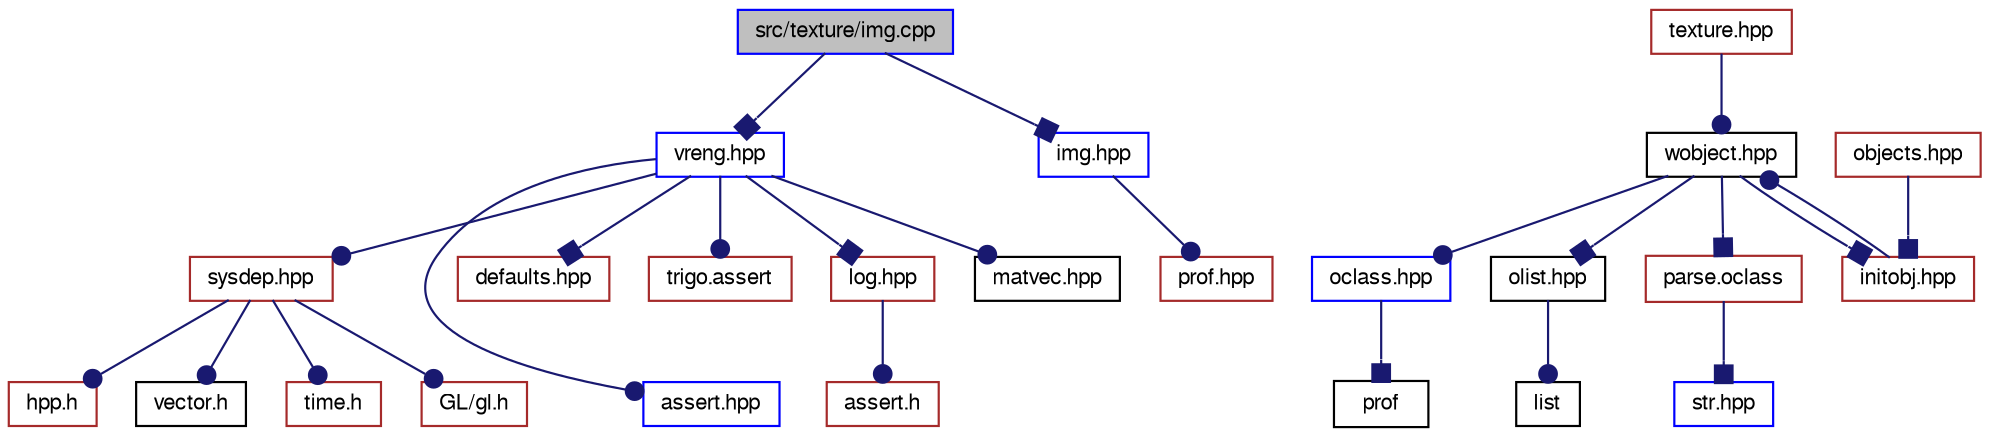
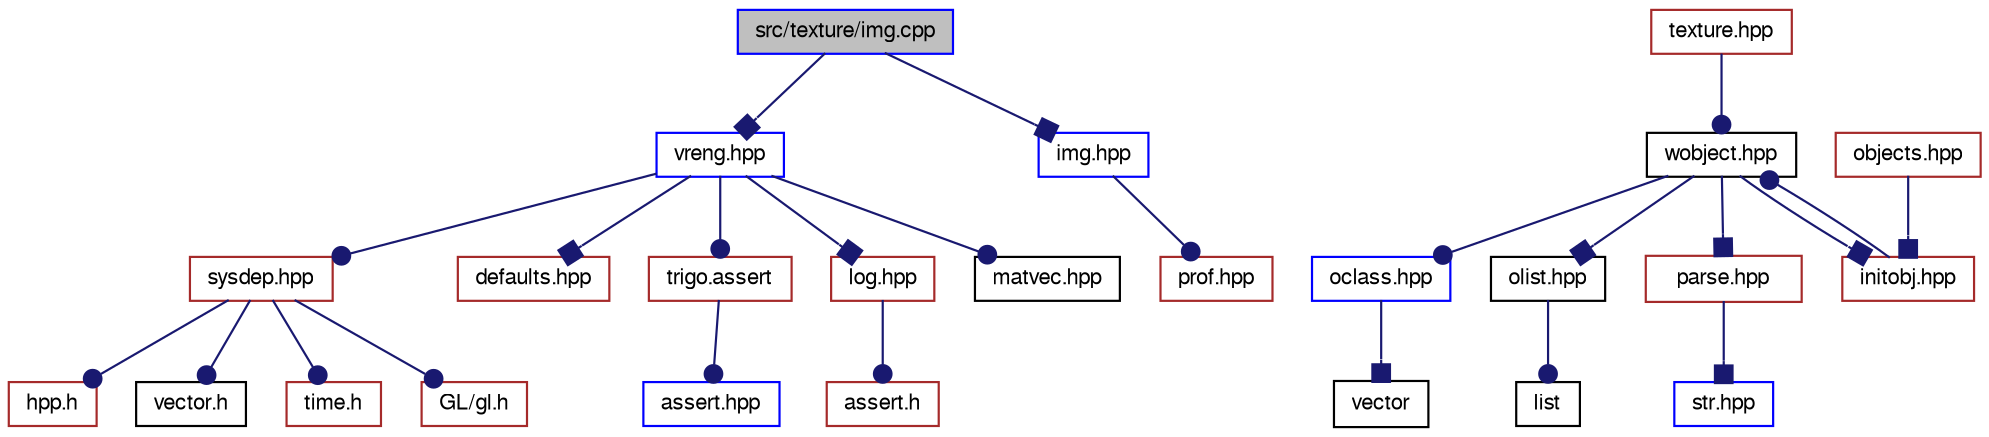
edge "vreng.hpp" -> "assert.hpp": now "trigo.assert" -> "assert.hpp"
node "parse.oclass": label "parse.oclass" -> "parse.hpp"
node "prof": label "prof" -> "vector"
